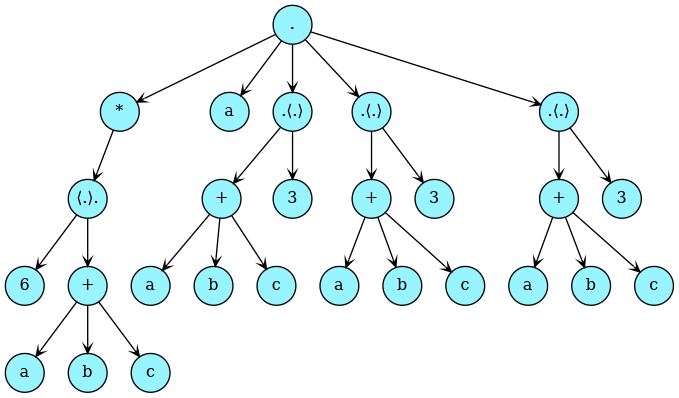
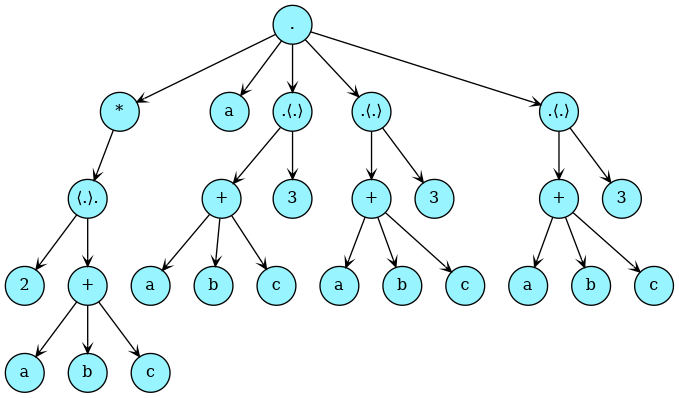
node "6": label "6" -> "2"
